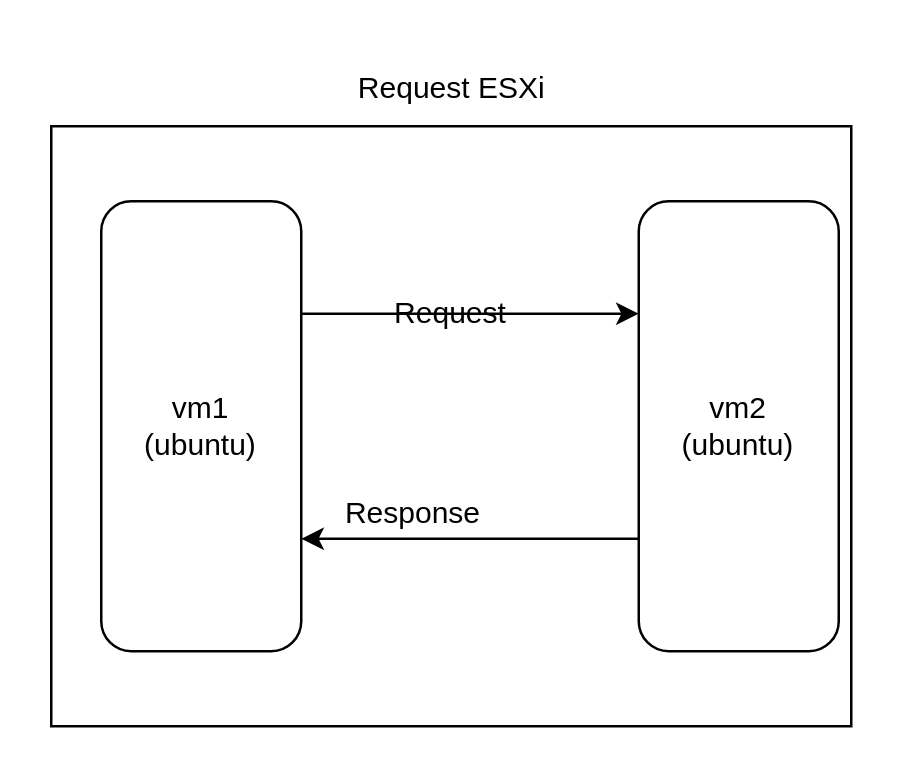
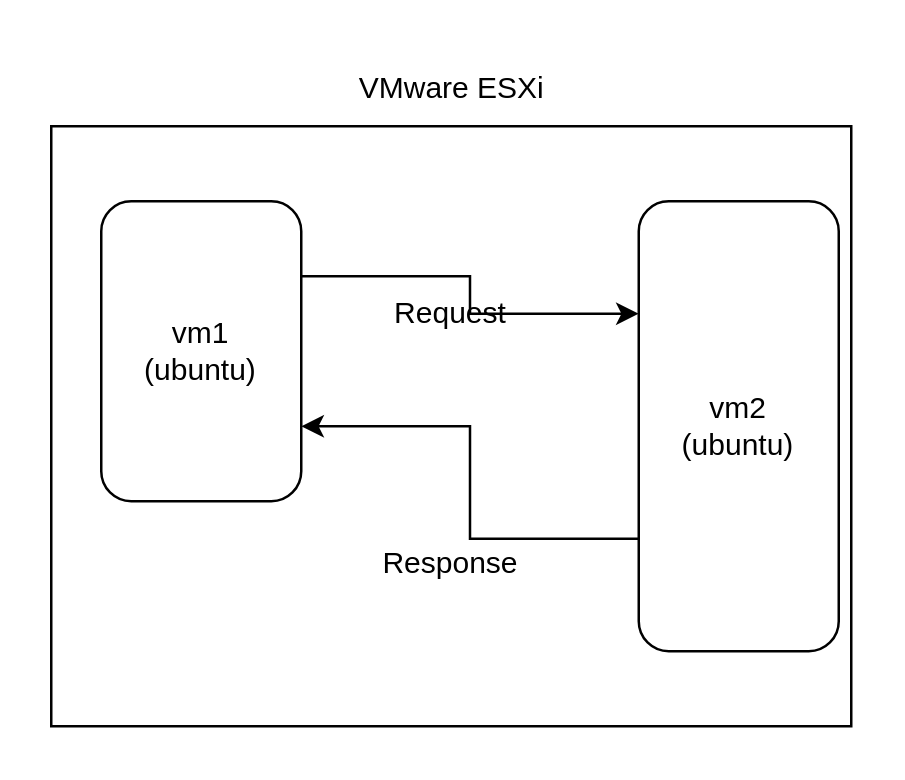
node "Request ESXi": label "Request ESXi" -> "VMware ESXi"
node "vm1 (ubuntu)": size 200x450 -> 200x300
node "Response": moved (414, 514) -> (451, 564)
